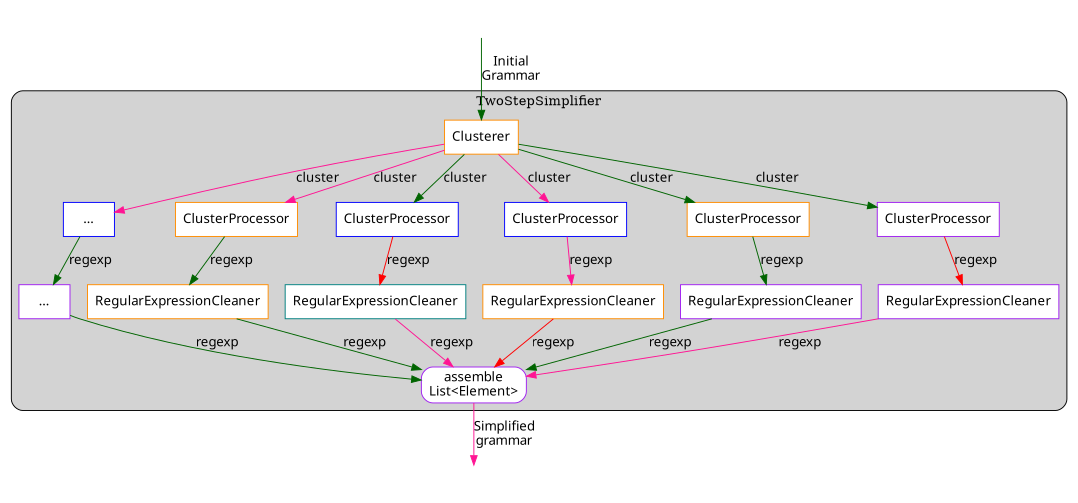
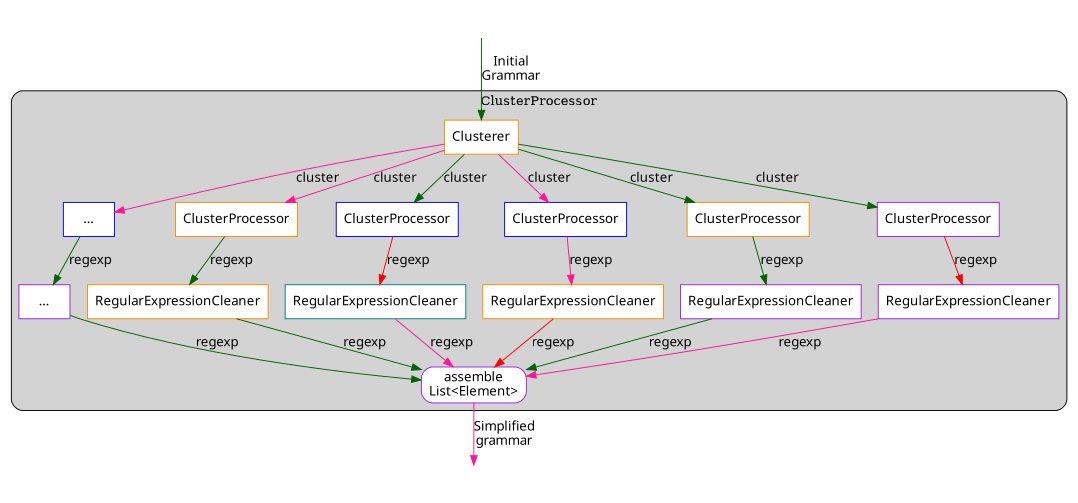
cluster "TwoStepSimplifier": label "TwoStepSimplifier" -> "ClusterProcessor"
